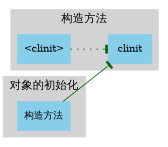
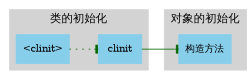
cluster "构造方法": label "构造方法" -> "类的初始化"
edge "构造方法" -> "clinit": reversed
